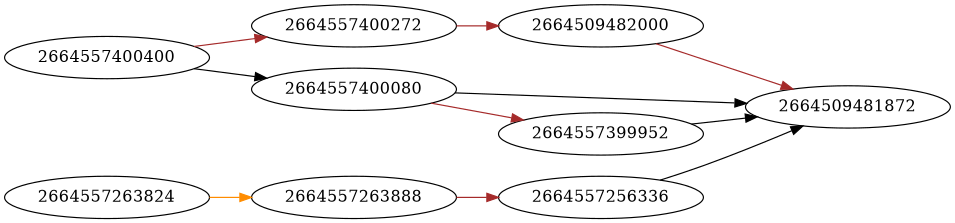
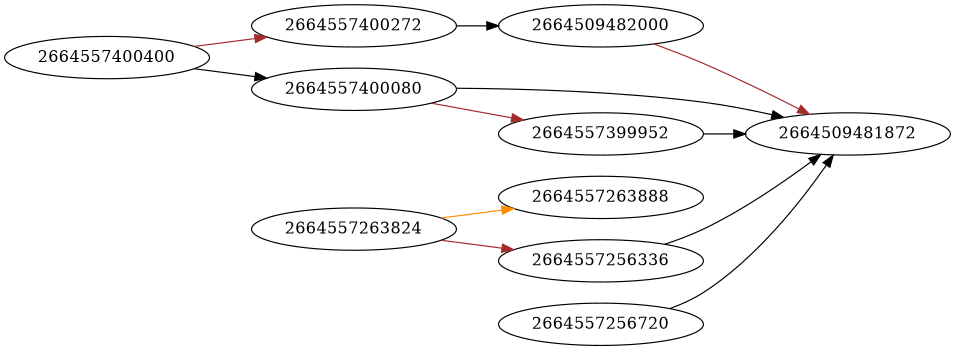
edge "2664557400272" -> "2664509482000": color brown -> black
edge "2664557263888" -> "2664557256336": now "2664557263824" -> "2664557256336"
node "2664557256720": added
